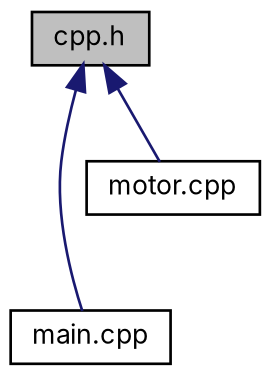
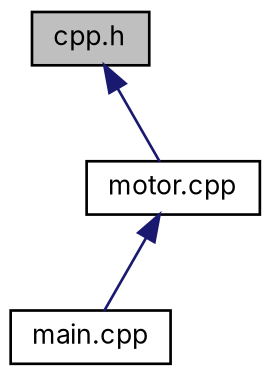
edge "main.cpp" -> "cpp.h": now "main.cpp" -> "motor.cpp"
